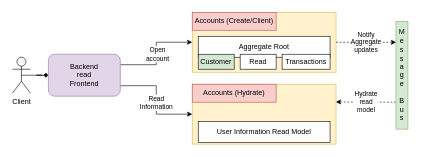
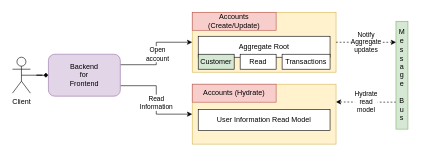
node "Accounts (Create/Client)": label "Accounts (Create/Client)" -> "Accounts (Create/Update)"
node "Backend read Frontend": label "Backend read Frontend" -> "Backend for Frontend"
node "User Information Read Model": moved (264, 132) -> (264, 120)
